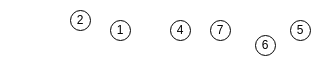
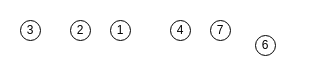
node "2": moved (81, 21) -> (81, 31)
node "3": added
node "5": removed
